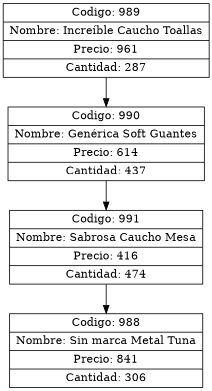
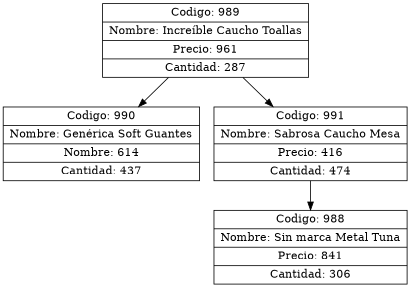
node "Codigo: 990": text "Precio: 614" -> "Nombre: 614"
edge "Codigo: 990" -> "Codigo: 991": now "Codigo: 989" -> "Codigo: 991"
